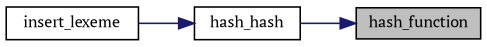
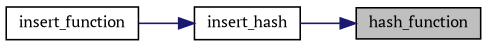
node "insert_lexeme": label "insert_lexeme" -> "insert_function"
node "hash_hash": label "hash_hash" -> "insert_hash"
